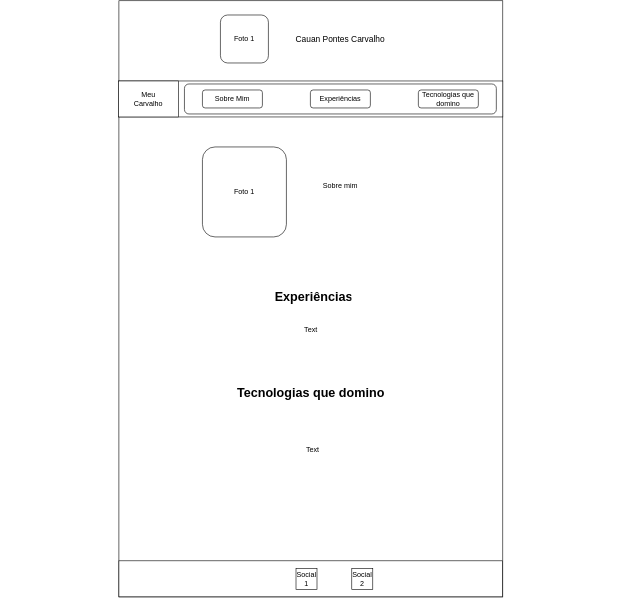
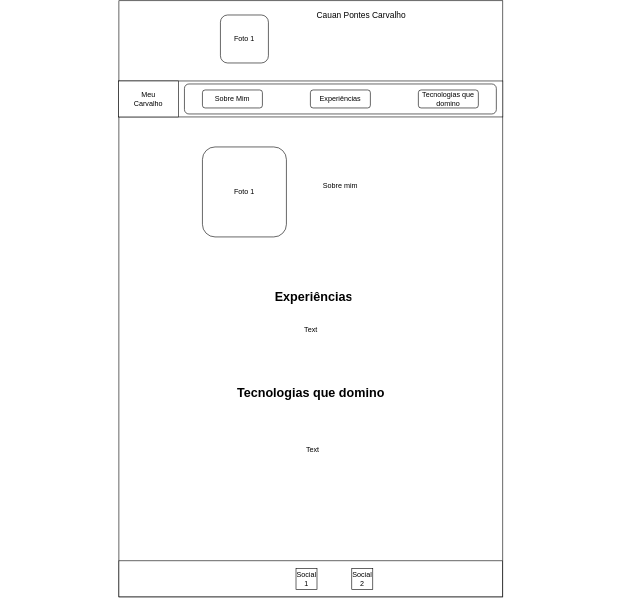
node "Cauan Pontes Carvalho": moved (341, 39) -> (362, 15)
